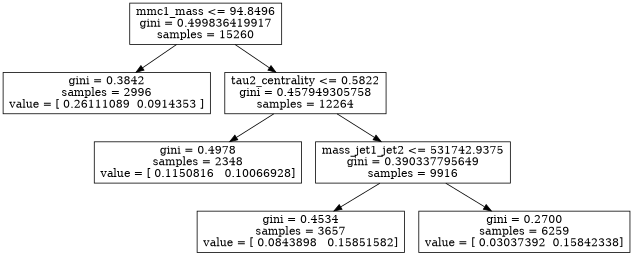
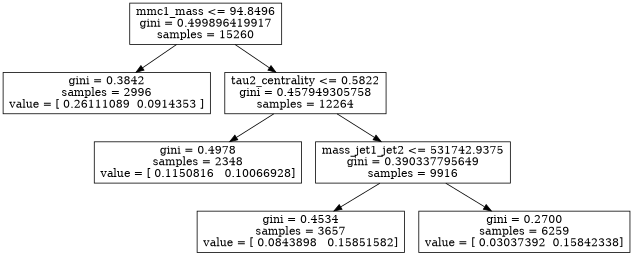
node "mmc1_mass <= 94.8496 gini = 0.499836419917 samples = 15260": label "mmc1_mass <= 94.8496 gini = 0.499836419917 samples = 15260" -> "mmc1_mass <= 94.8496 gini = 0.499896419917 samples = 15260"
